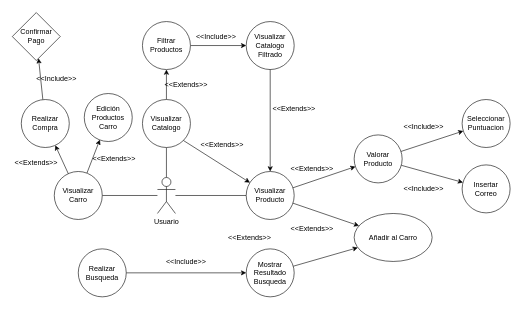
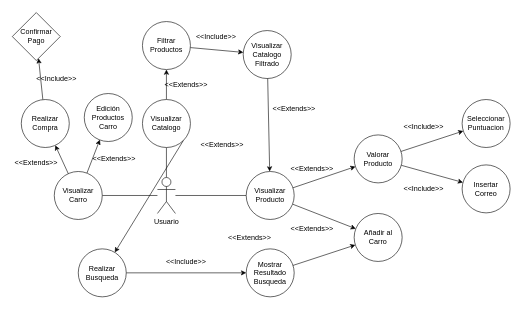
node "Visualizar Catalogo Filtrado": moved (270, 45) -> (267, 54)
edge "Visualizar Catalogo" -> "Visualizar Producto": now "Visualizar Catalogo" -> "Realizar Busqueda"
node "Añadir al Carro": size 78x48 -> 48x48
